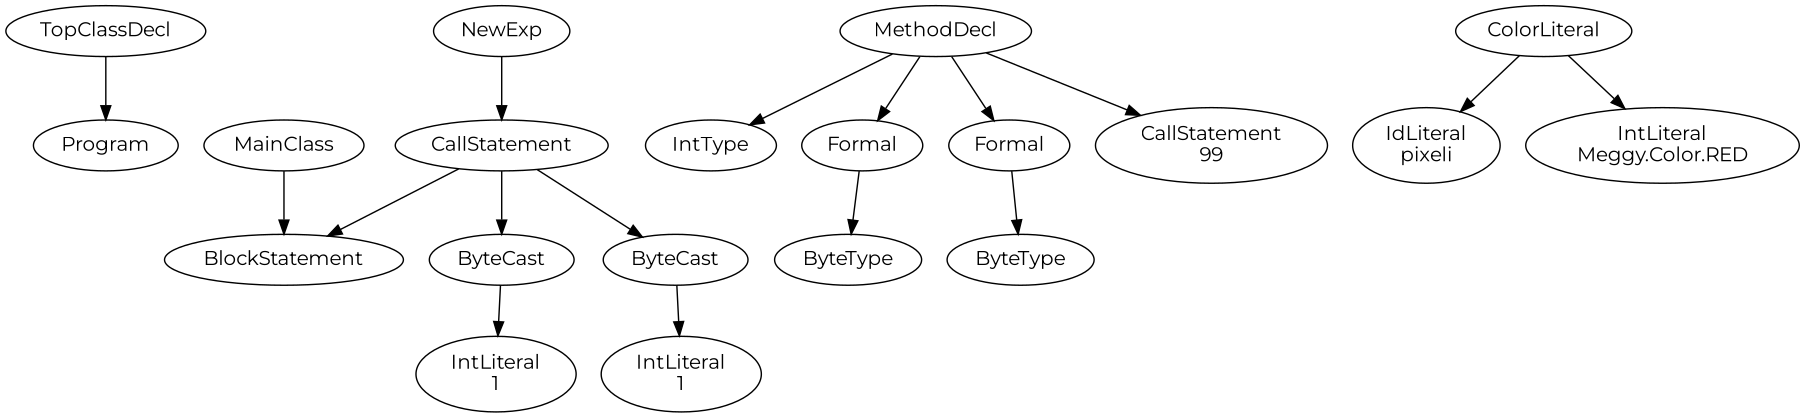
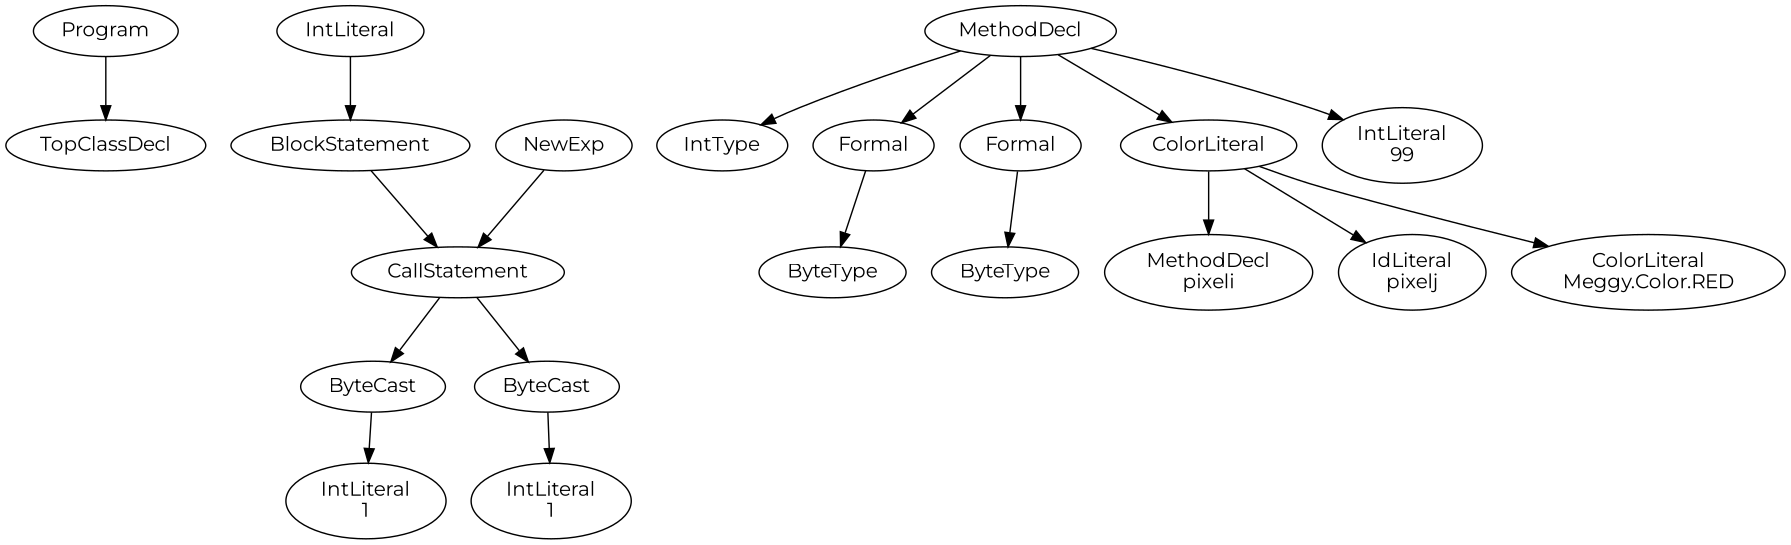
edge "TopClassDecl" -> "Program": reversed
edge "MethodDecl" -> "ColorLiteral": added
node "MainClass": label "MainClass" -> "IntLiteral"
node "CallStatement 99": label "CallStatement 99" -> "IntLiteral 99"
node "IdLiteral pixeli": label "IdLiteral pixeli" -> "MethodDecl pixeli"
node "IntLiteral Meggy.Color.RED": label "IntLiteral Meggy.Color.RED" -> "ColorLiteral Meggy.Color.RED"
edge "CallStatement" -> "BlockStatement": reversed
node "IdLiteral pixelj": added
